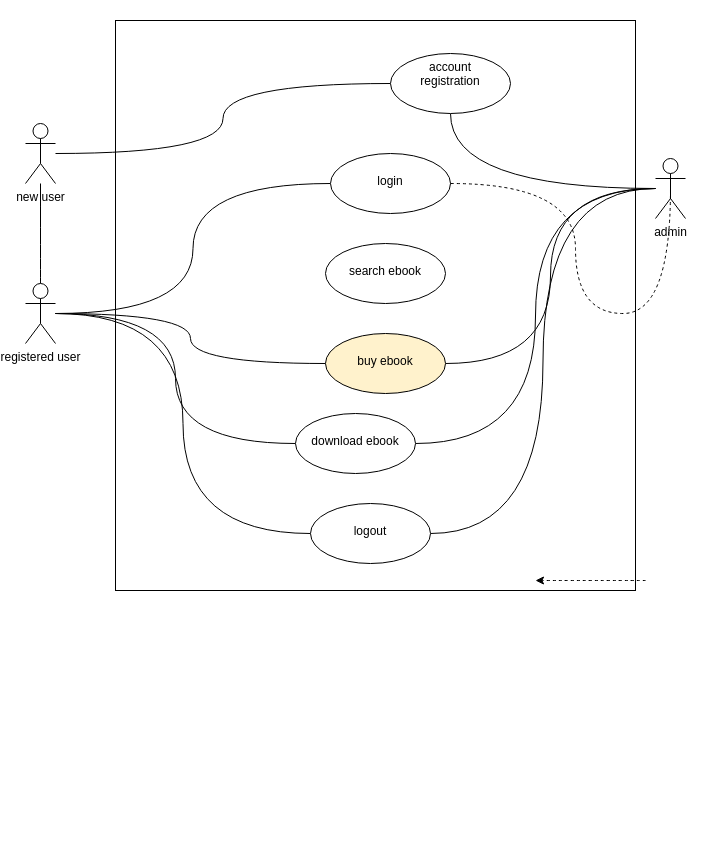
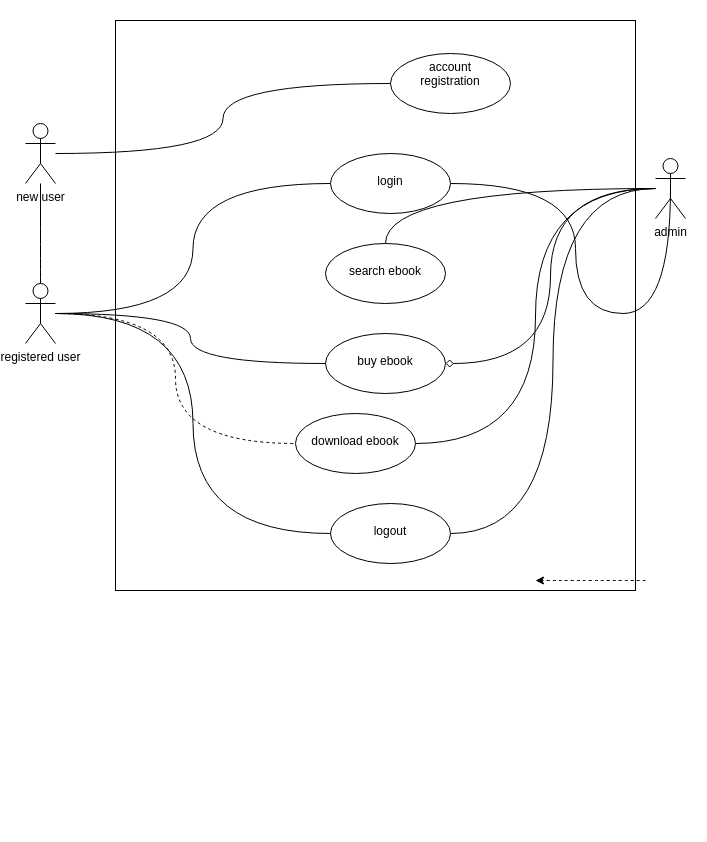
edge "account registration" -- "admin": now "search ebook" -- "admin"
edge "login" -- "admin": style dashed -> solid
edge "admin" -- "buy ebook": arrowhead none -> diamond
node "buy ebook": fillcolor #fff2cc -> #ffffff
edge "registered user" -- "download ebook": style solid -> dashed
node "logout": moved (371, 534) -> (391, 534)
